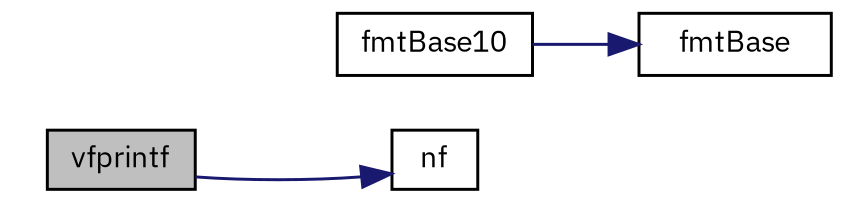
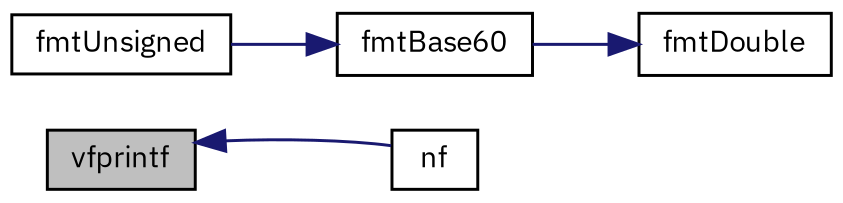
node "fmtUnsigned": added
node "fmtBase10": label "fmtBase10" -> "fmtBase60"
node "fmtBase": label "fmtBase" -> "fmtDouble"
edge "vfprintf" -> "nf": reversed
